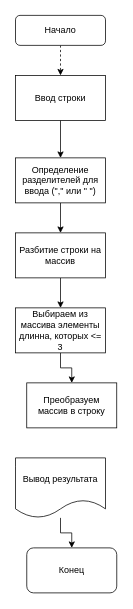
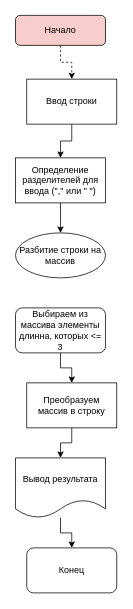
node "Начало": fillcolor #ffffff -> #f8cecc
node "Ввод строки": moved (60, 98) -> (72, 102)
node "Разбитие строки на массив": shape rectangle -> ellipse
edge "Разбитие строки на массив" -> "Выбираем из массива элементы длинна, которых <= 3": removed
node "Выбираем из массива элементы длинна, которых <= 3": shape rectangle -> rounded rectangle
edge "Преобразуем массив в строку" -> "Вывод результата": added
